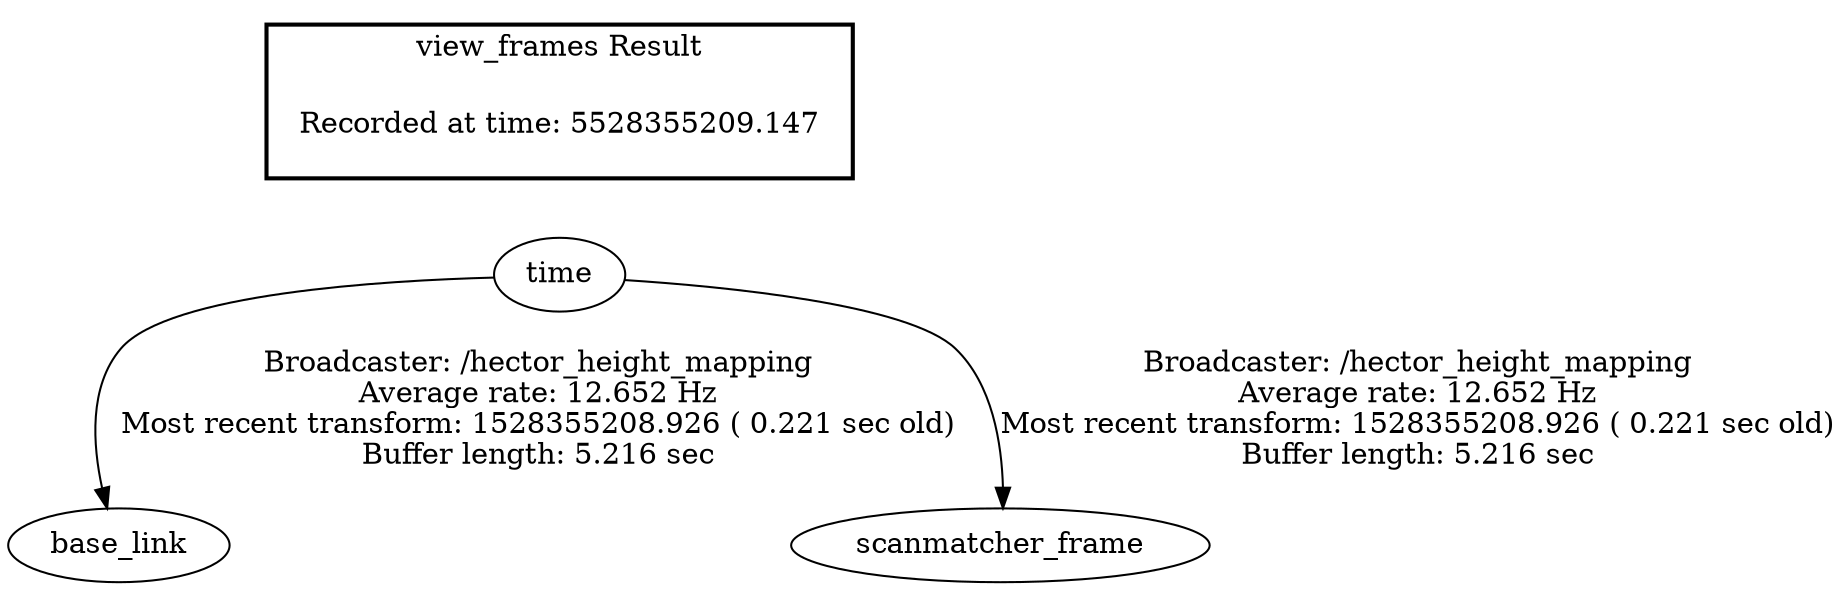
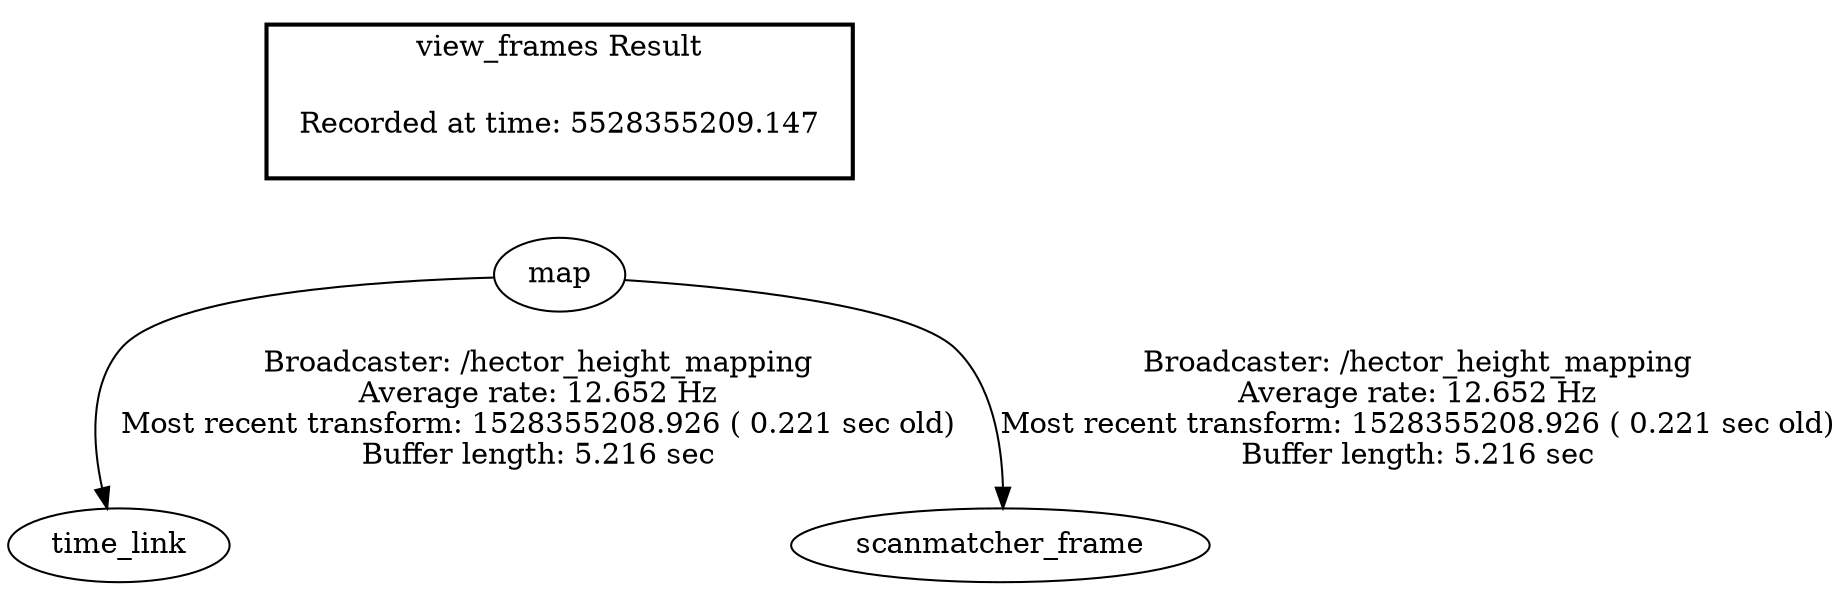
node "time": label "time" -> "map"
node "base_link": label "base_link" -> "time_link"
